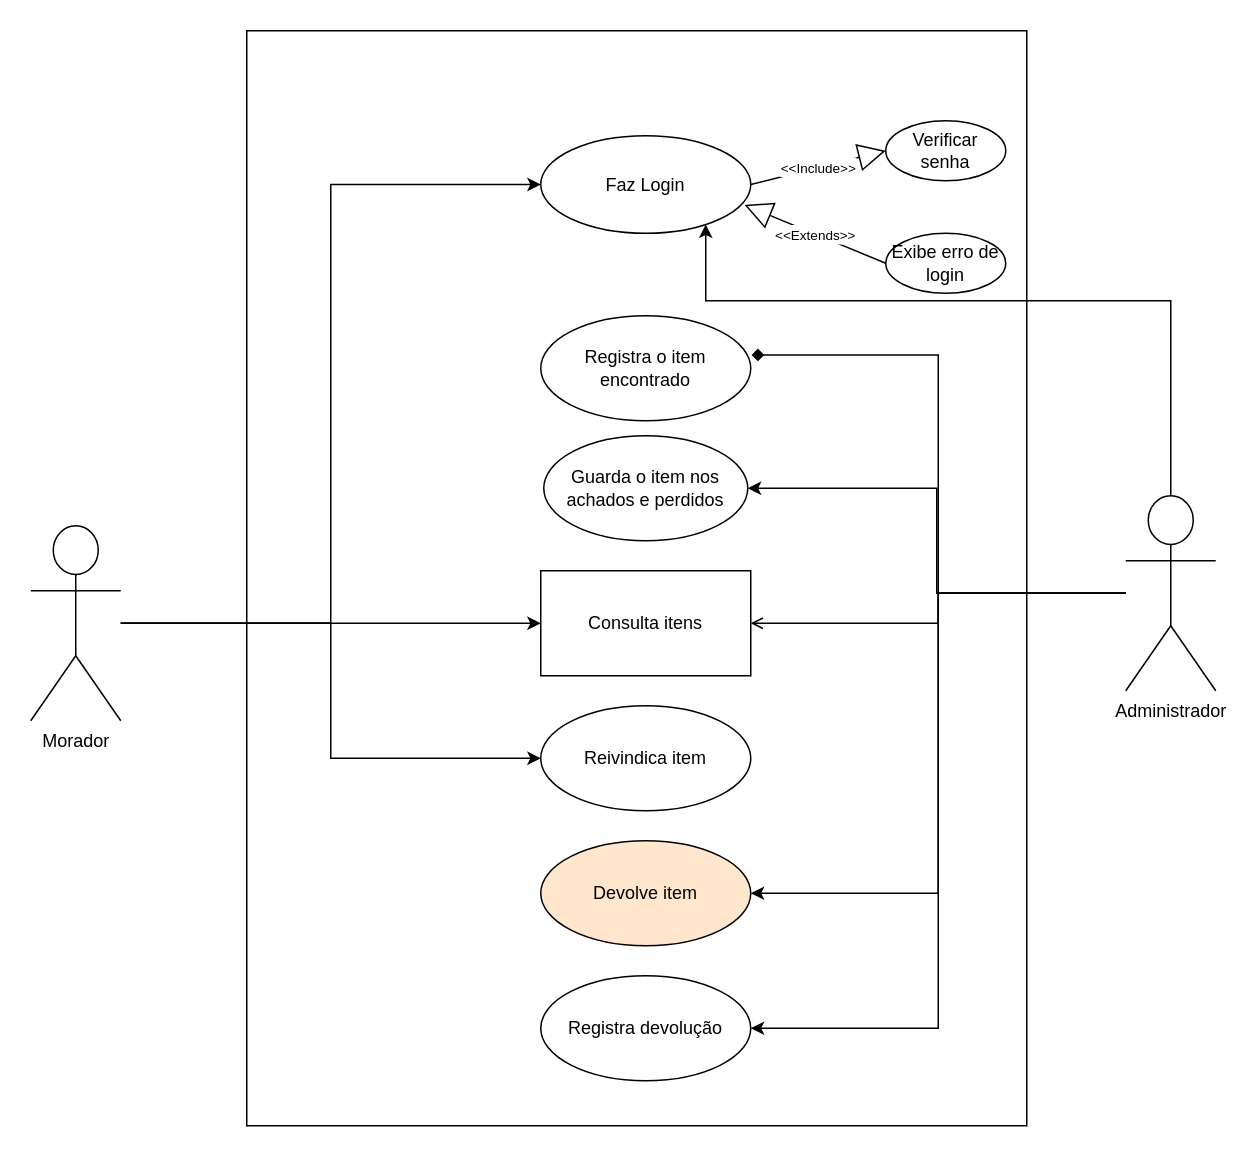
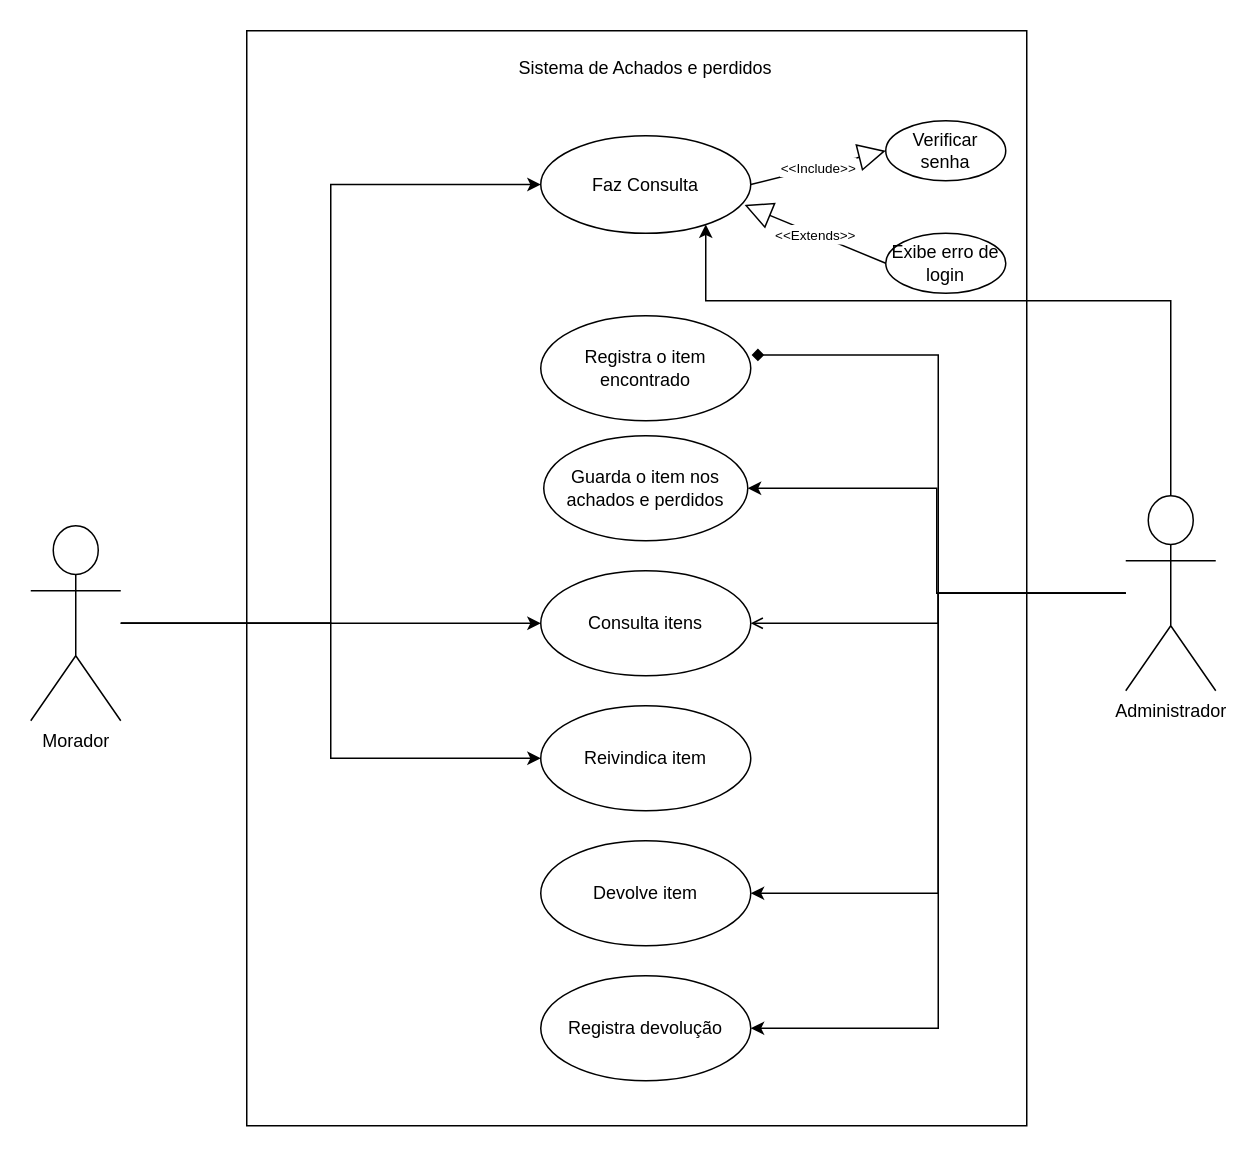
node "Sistema de Achados e perdidos": added
node "Faz Login": label "Faz Login" -> "Faz Consulta"
node "Consulta itens": shape rectangle -> ellipse
node "Devolve item": fillcolor #ffe6cc -> #ffffff
